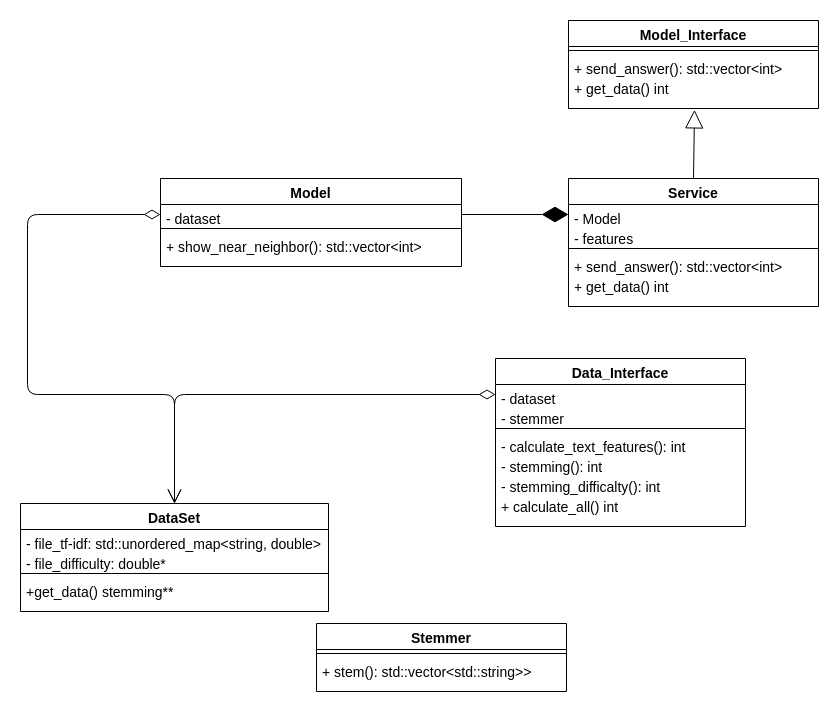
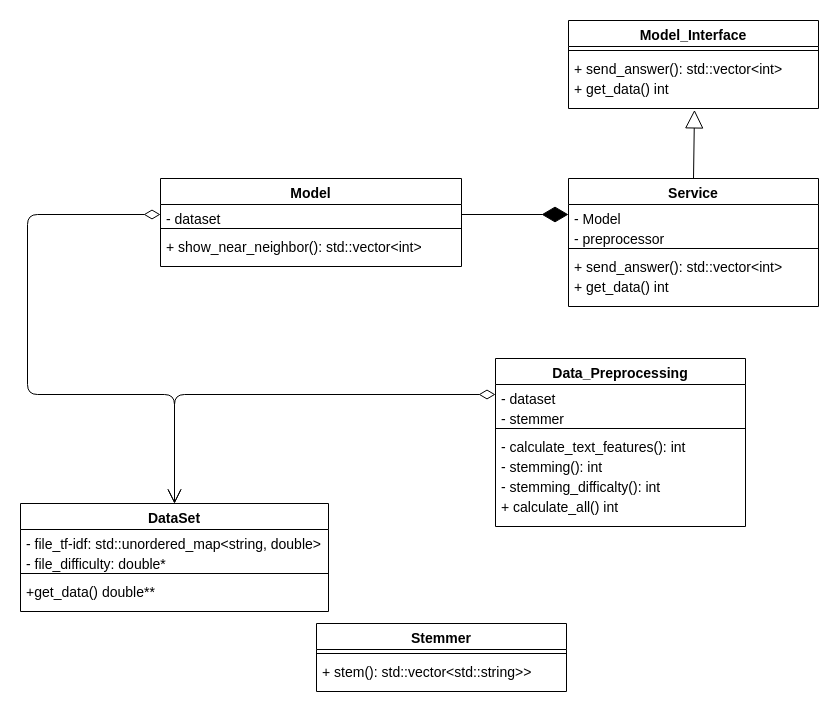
node "- features": label "- features" -> "- preprocessor"
node "Data_Interface": label "Data_Interface" -> "Data_Preprocessing"
node "+get_data() stemming**": label "+get_data() stemming**" -> "+get_data() double**"
